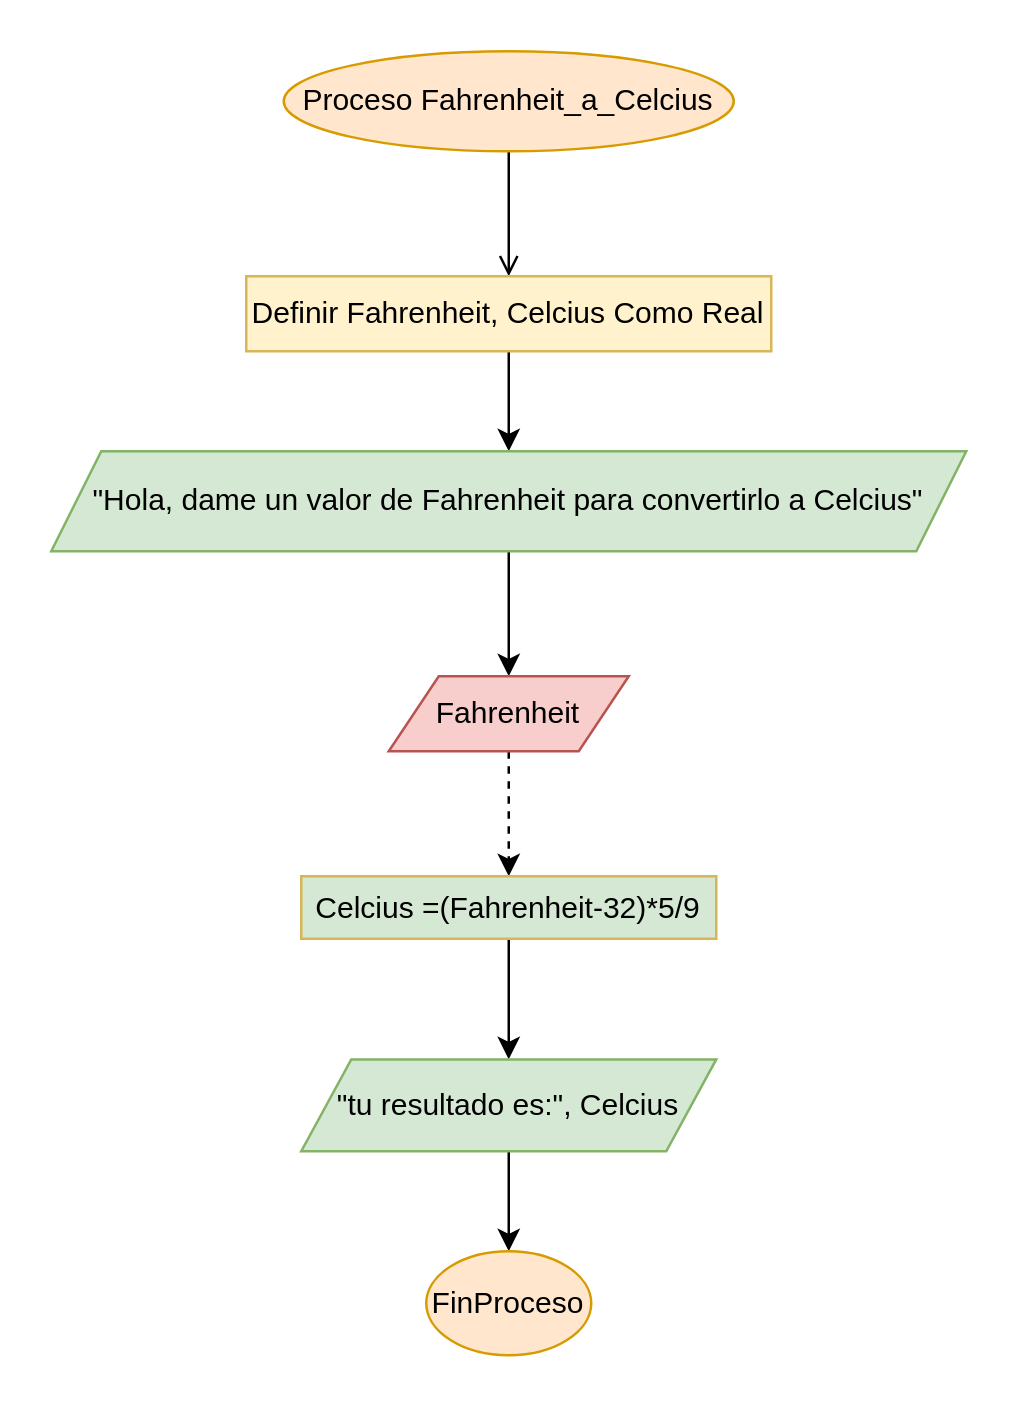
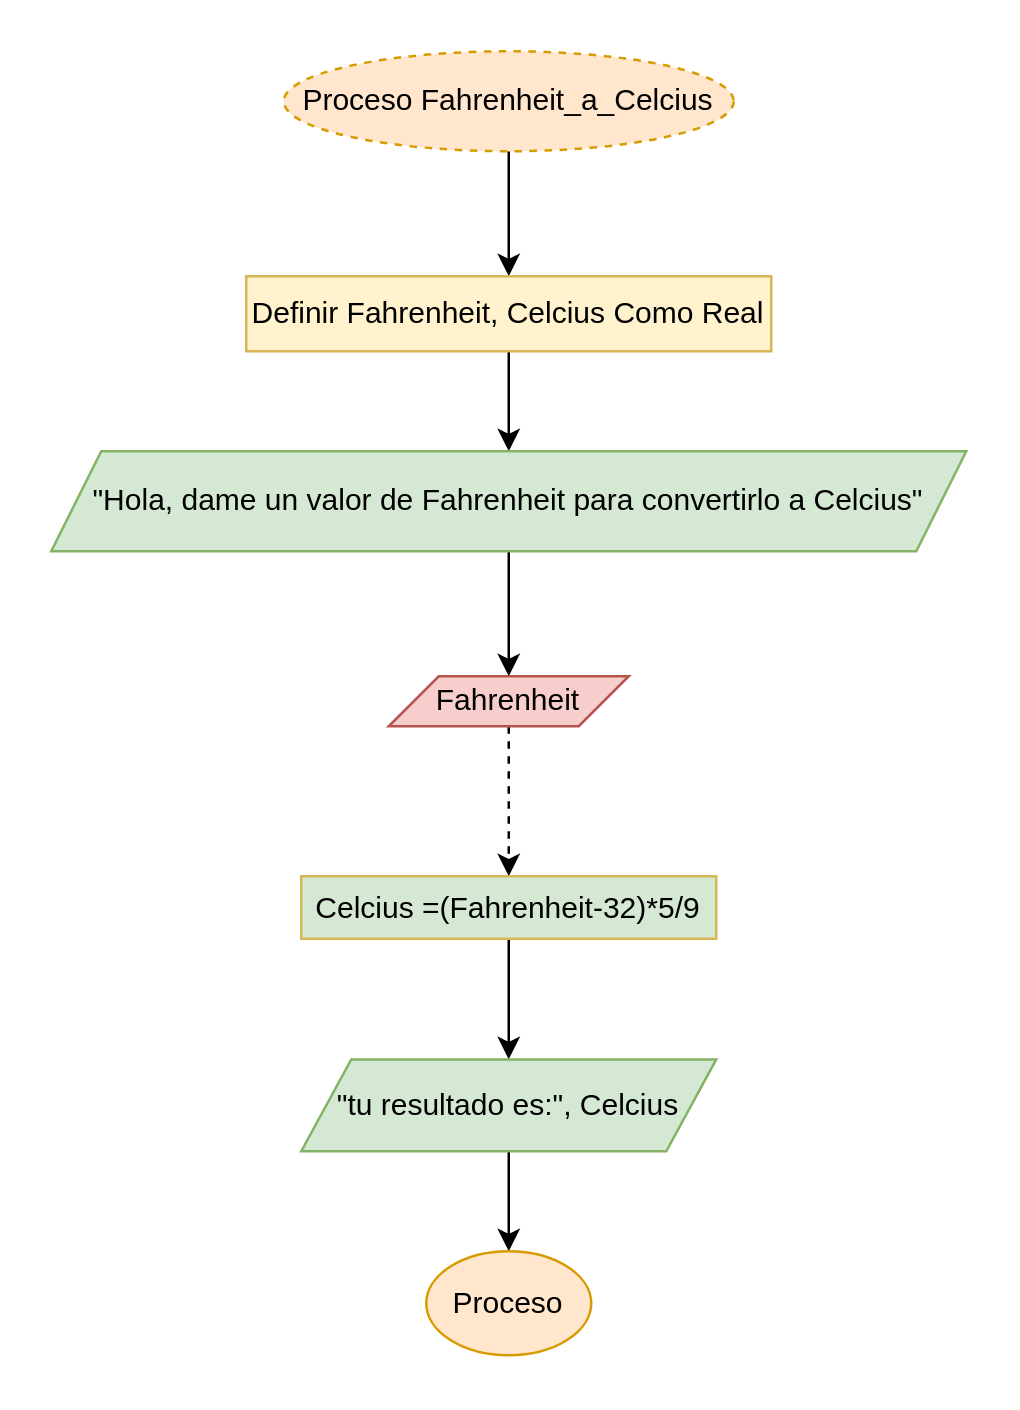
node "Proceso Fahrenheit_a_Celcius": style solid -> dashed
edge "Proceso Fahrenheit_a_Celcius" -> "Definir Fahrenheit, Celcius Como Real": arrowhead open -> classic
node "Fahrenheit": size 240x75 -> 240x50
node "FinProceso": label "FinProceso" -> "Proceso"
